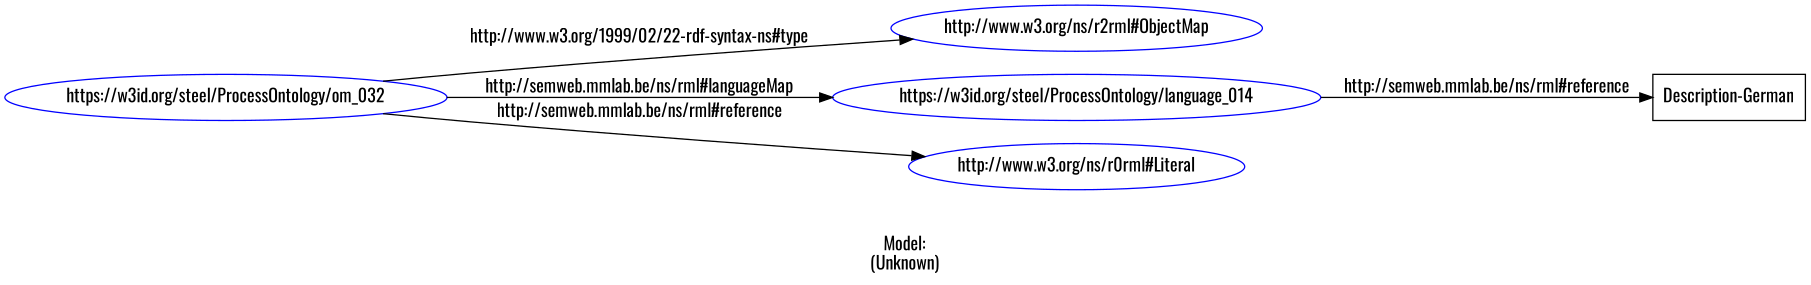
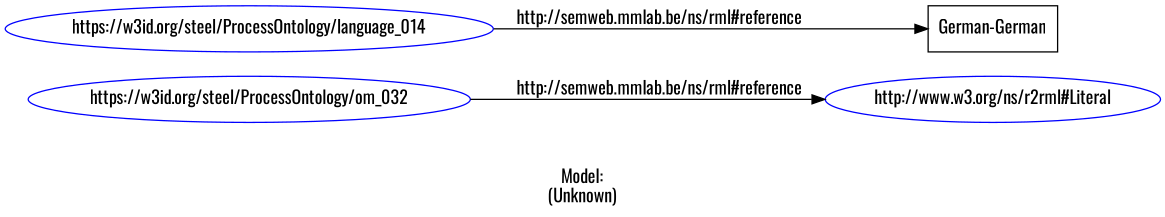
node "http://www.w3.org/ns/r2rml#ObjectMap": removed
edge "https://w3id.org/steel/ProcessOntology/om_032" -> "https://w3id.org/steel/ProcessOntology/language_014": removed, label "http://semweb.mmlab.be/ns/rml#languageMap"
node "Description-German": label "Description-German" -> "German-German"
node "http://www.w3.org/ns/r0rml#Literal": label "http://www.w3.org/ns/r0rml#Literal" -> "http://www.w3.org/ns/r2rml#Literal"
